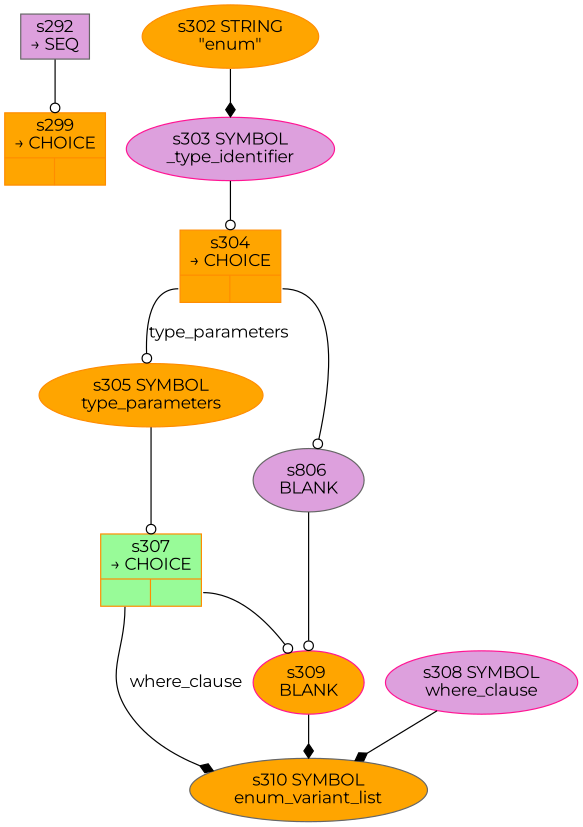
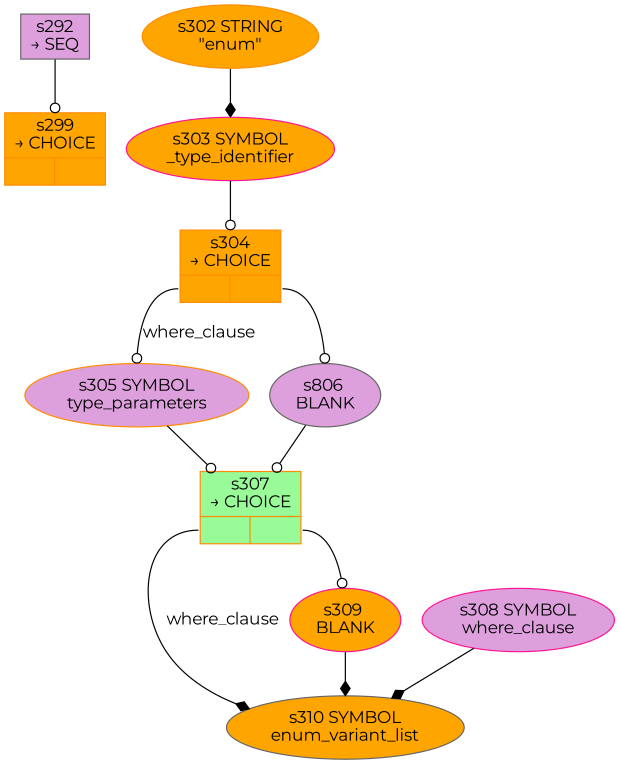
node "s303 SYMBOL _type_identifier": fillcolor plum -> orange
edge "s304" -> "s305 SYMBOL type_parameters": label "type_parameters" -> "where_clause"
node "s305 SYMBOL type_parameters": fillcolor orange -> plum
edge "s806 BLANK" -> "s309 BLANK": now "s806 BLANK" -> "s307"
